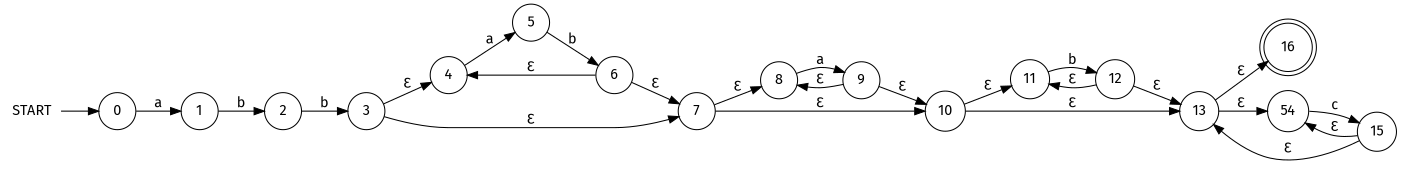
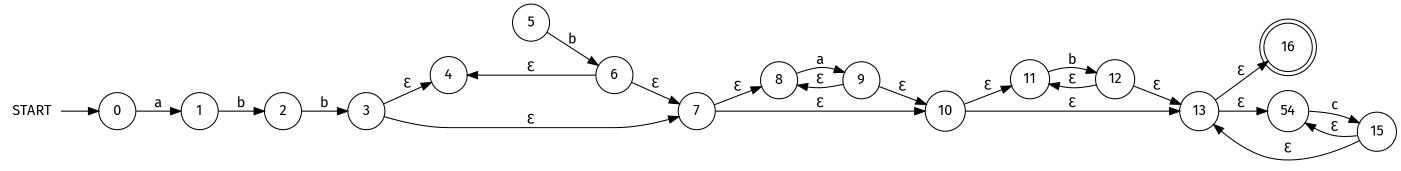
edge "4" -> "5": removed, label "a"
